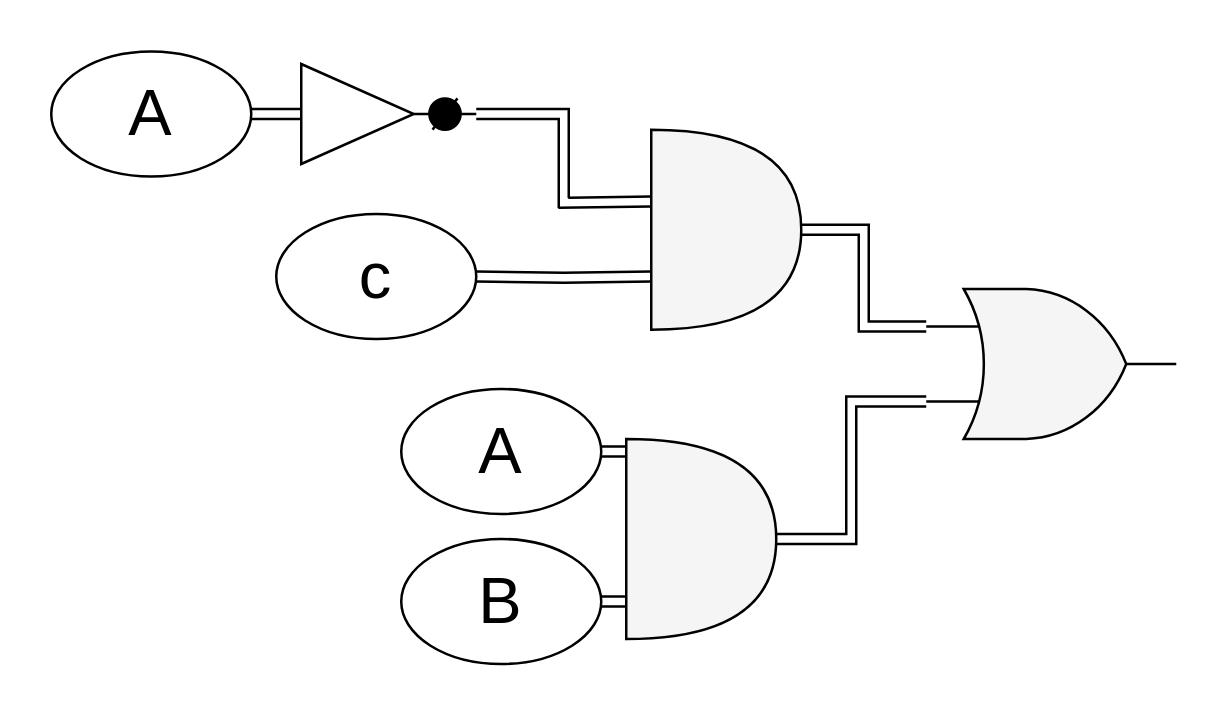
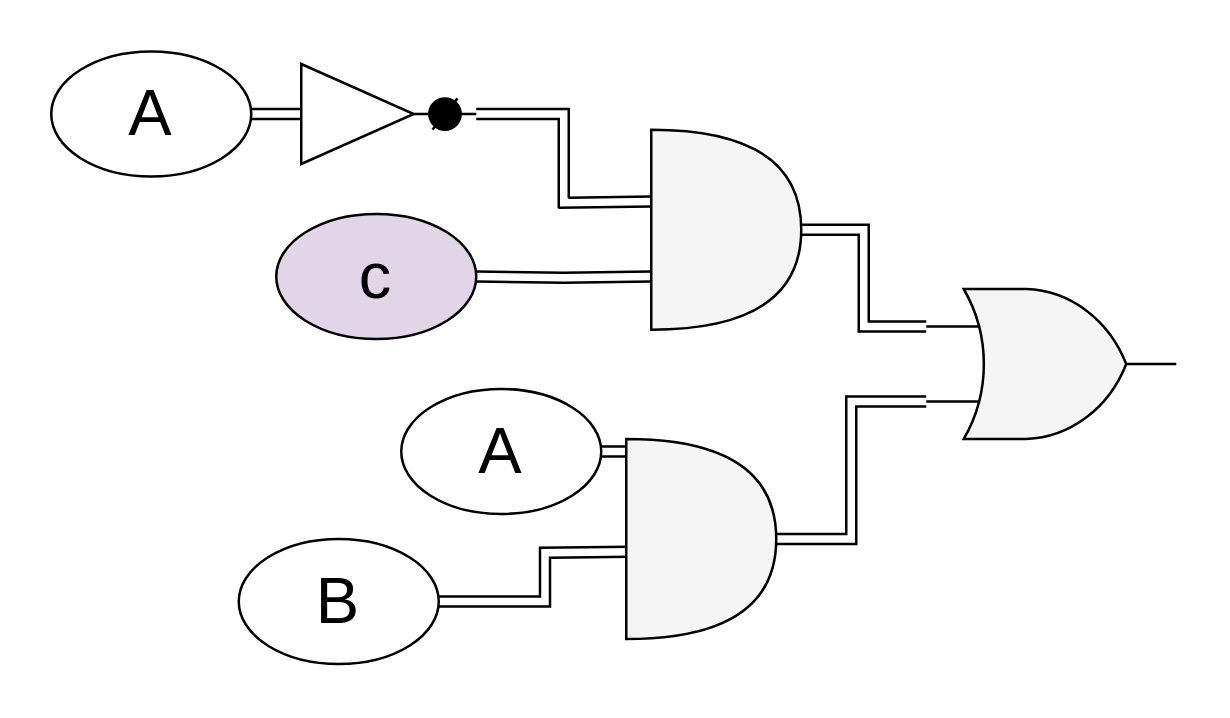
node "c": fillcolor #ffffff -> #e1d5e7
node "B": moved (501, 601) -> (339, 601)
